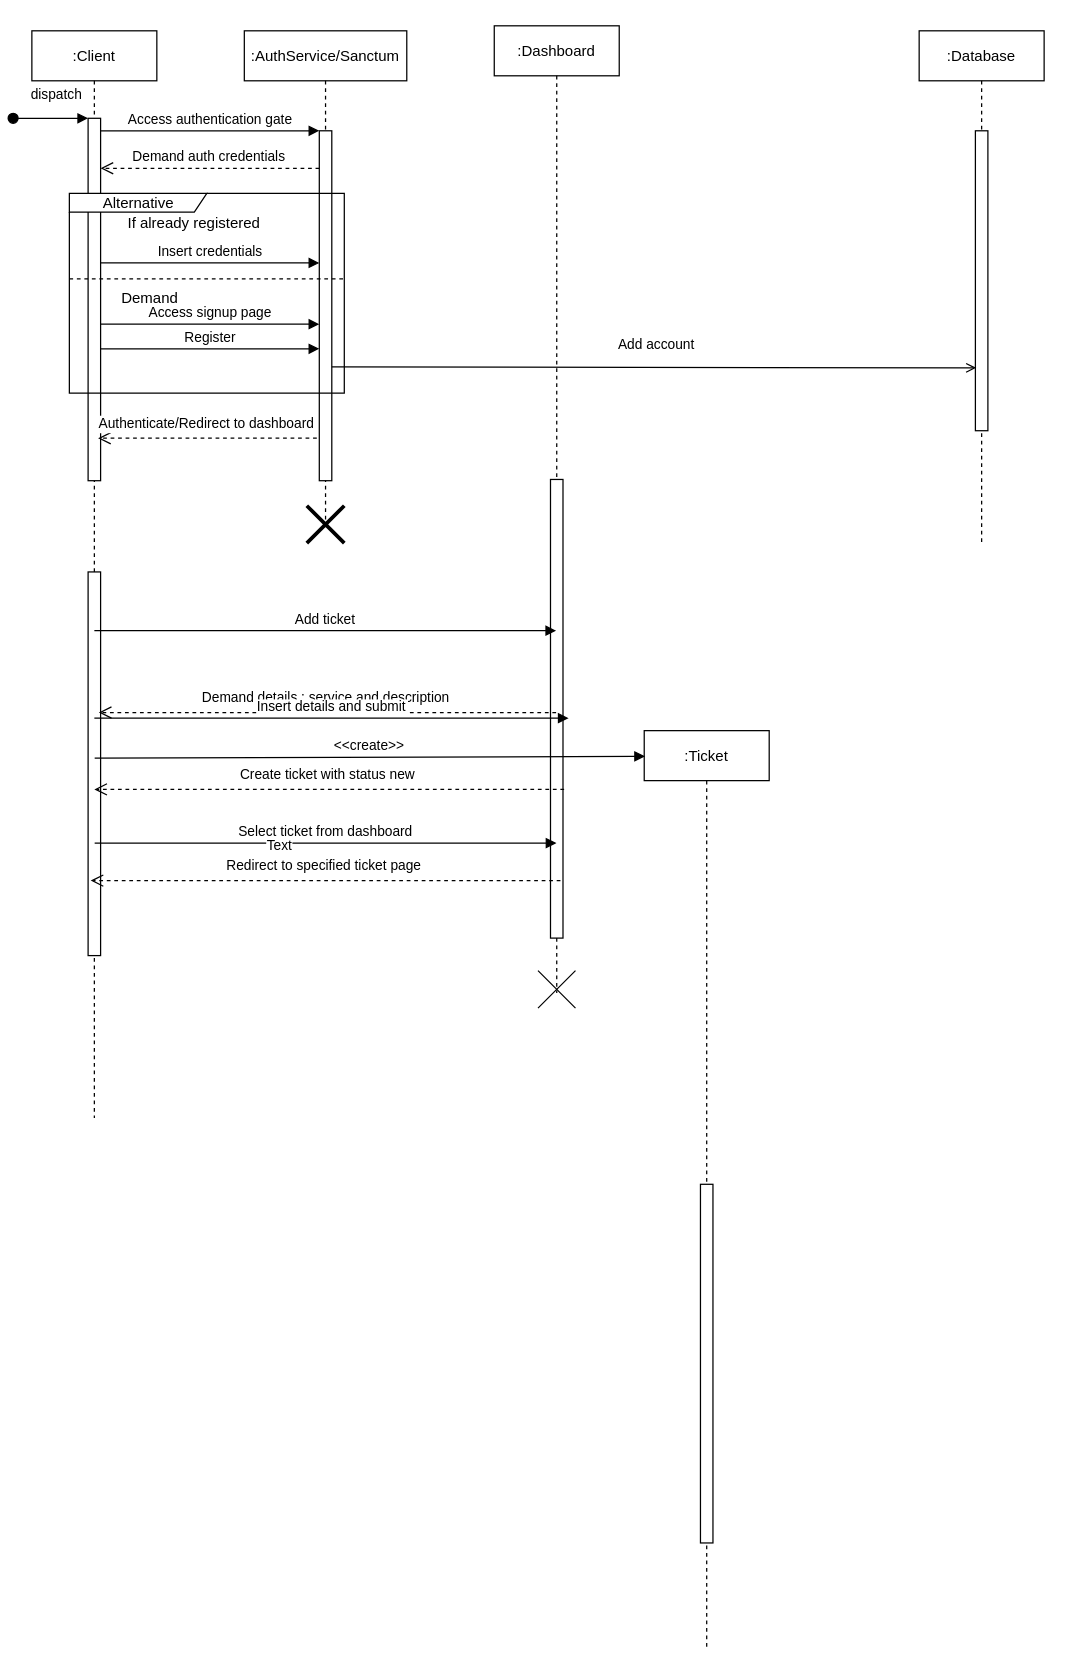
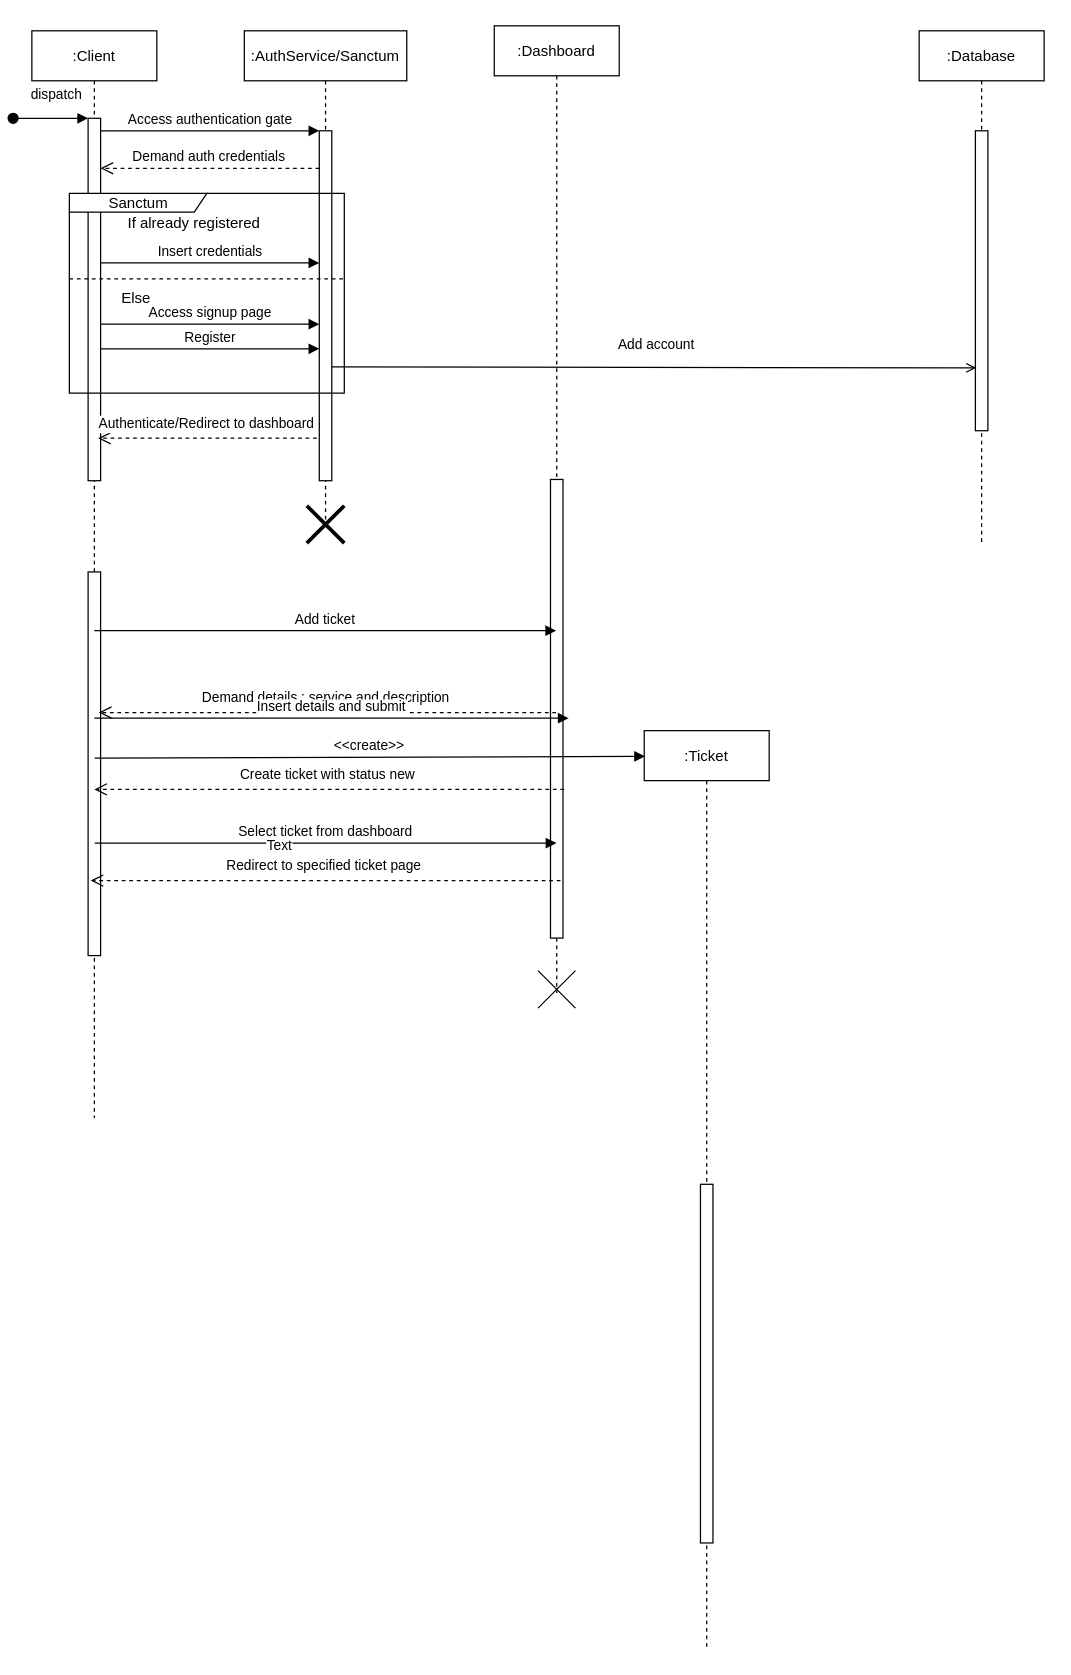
node "Alternative": label "Alternative" -> "Sanctum"
node "Demand": label "Demand" -> "Else"
